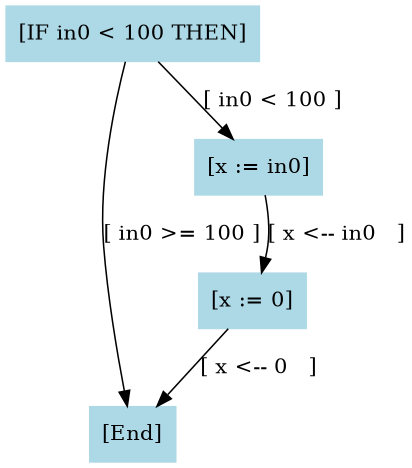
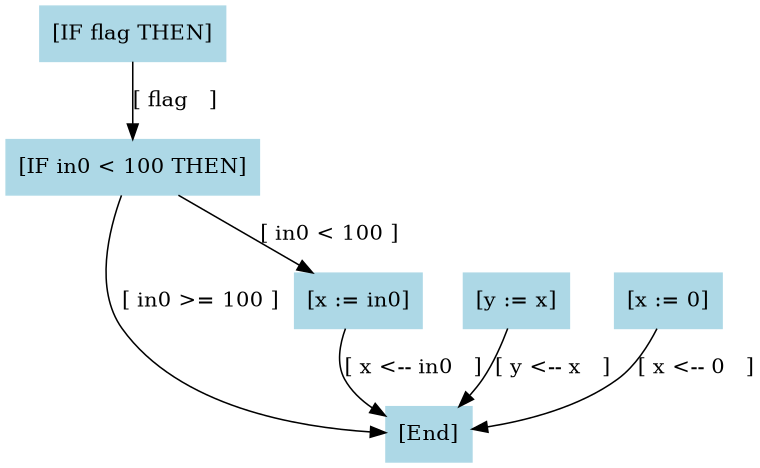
node "[IF flag THEN]": added
edge "[x := in0]" -> "[x := 0]": now "[x := in0]" -> "[End]"
node "[y := x]": added
